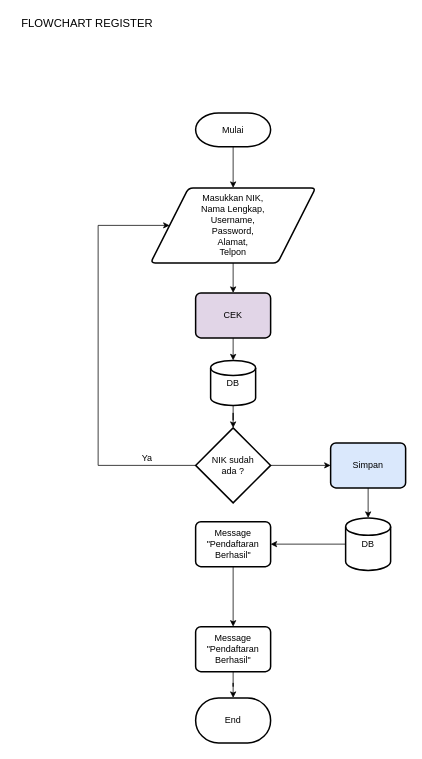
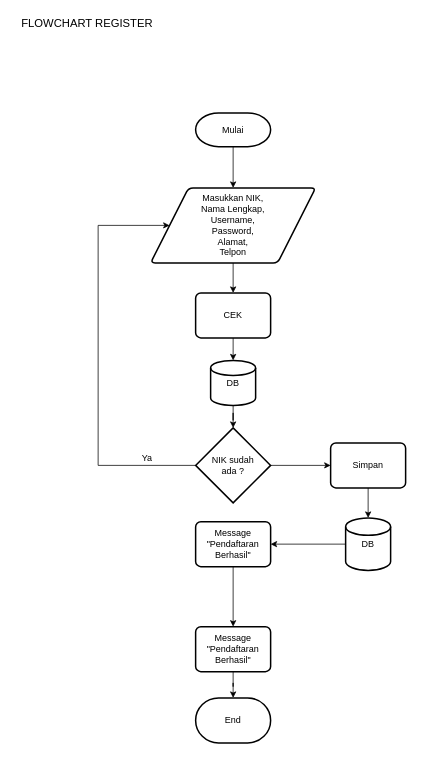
node "CEK": fillcolor #e1d5e7 -> #ffffff
node "Simpan": fillcolor #dae8fc -> #ffffff
